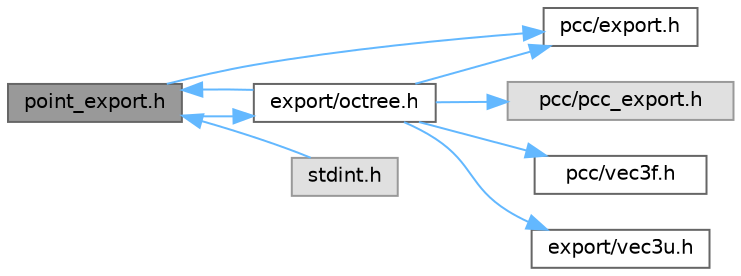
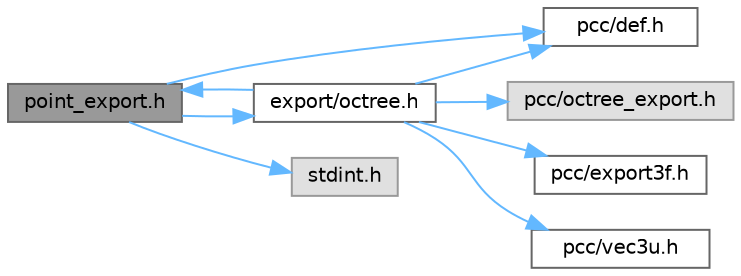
node "pcc/export.h": label "pcc/export.h" -> "pcc/def.h"
node "pcc/pcc_export.h": label "pcc/pcc_export.h" -> "pcc/octree_export.h"
edge "stdint.h" -> "point_export.h": reversed
node "pcc/vec3f.h": label "pcc/vec3f.h" -> "pcc/export3f.h"
node "export/vec3u.h": label "export/vec3u.h" -> "pcc/vec3u.h"
